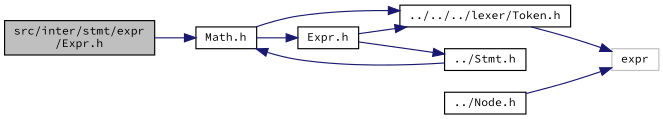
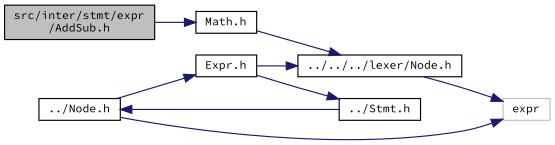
node "../../../lexer/Token.h": label "../../../lexer/Token.h" -> "../../../lexer/Node.h"
node "src/inter/stmt/expr /Expr.h": label "src/inter/stmt/expr /Expr.h" -> "src/inter/stmt/expr /AddSub.h"
edge "Math.h" -> "Expr.h": now "../Node.h" -> "Expr.h"
edge "../Stmt.h" -> "Math.h": now "../Stmt.h" -> "../Node.h"
